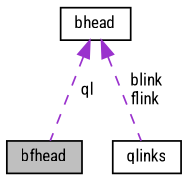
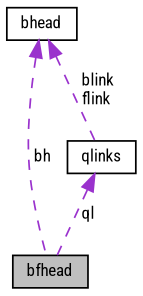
edge "bfhead" -> "bhead": label " ql" -> " bh"
edge "bfhead" -> "qlinks": added, label "ql"
